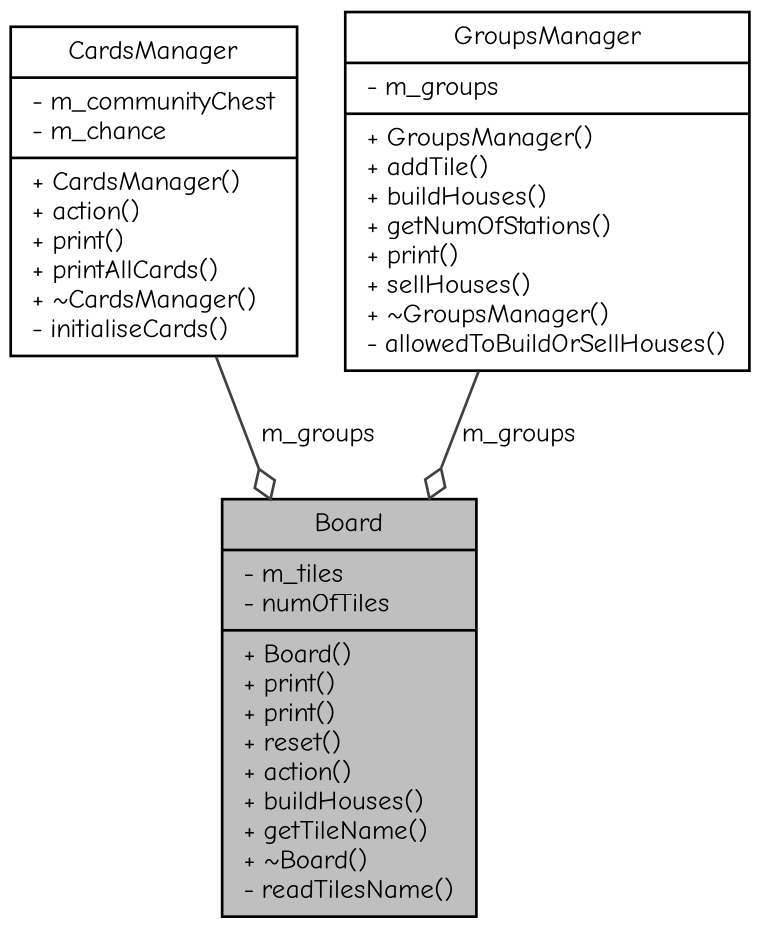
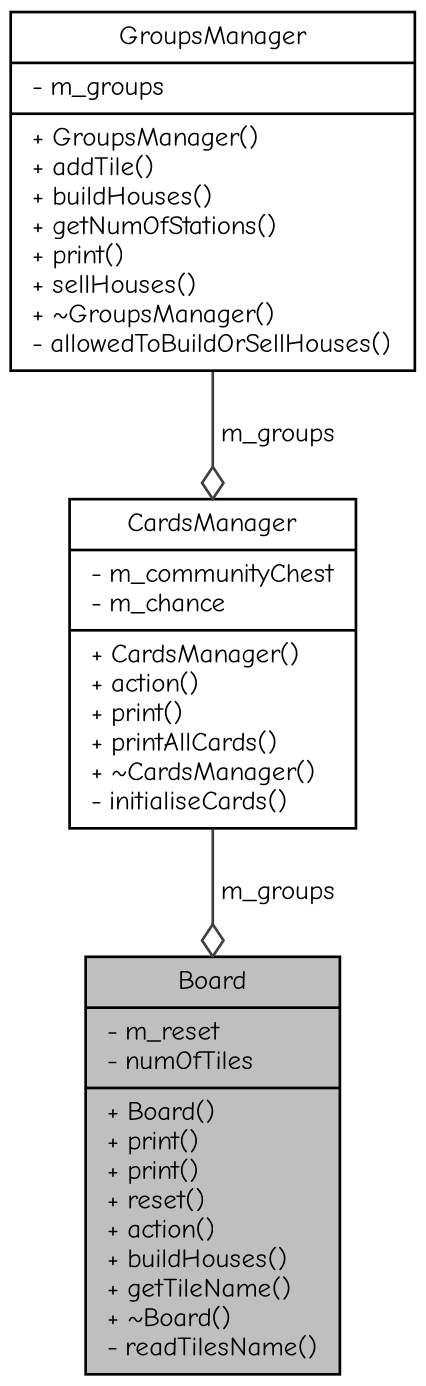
edge "GroupsManager" -> "Board": now "GroupsManager" -> "CardsManager"
node "Board": text "- m_tiles" -> "- m_reset"
